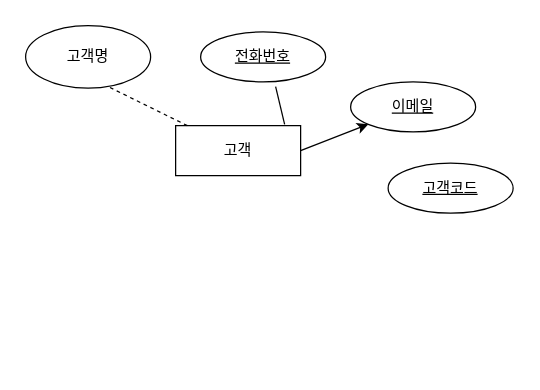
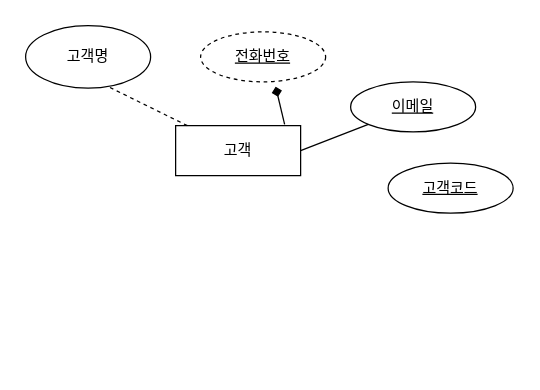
node "전화번호": style solid -> dashed
edge "전화번호" -- "고객": arrowhead none -> diamond
edge "고객" -> "이메일": arrowhead classic -> none
